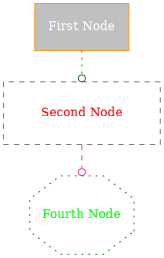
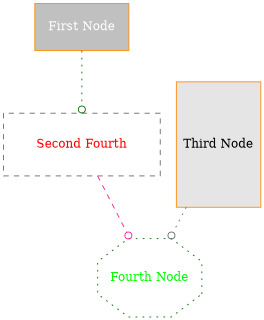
node "Second Node": label "Second Node" -> "Second Fourth"
node "Third Node": added
